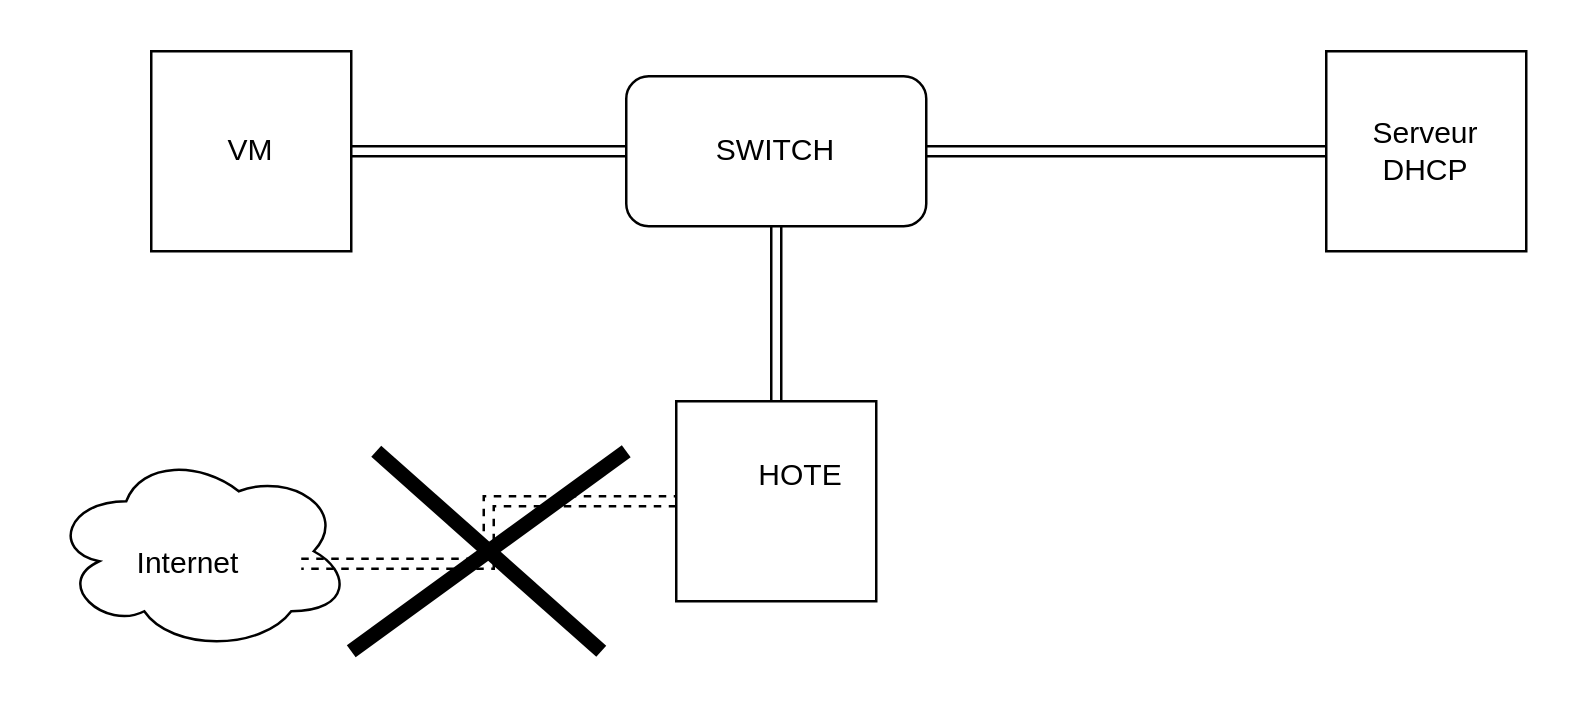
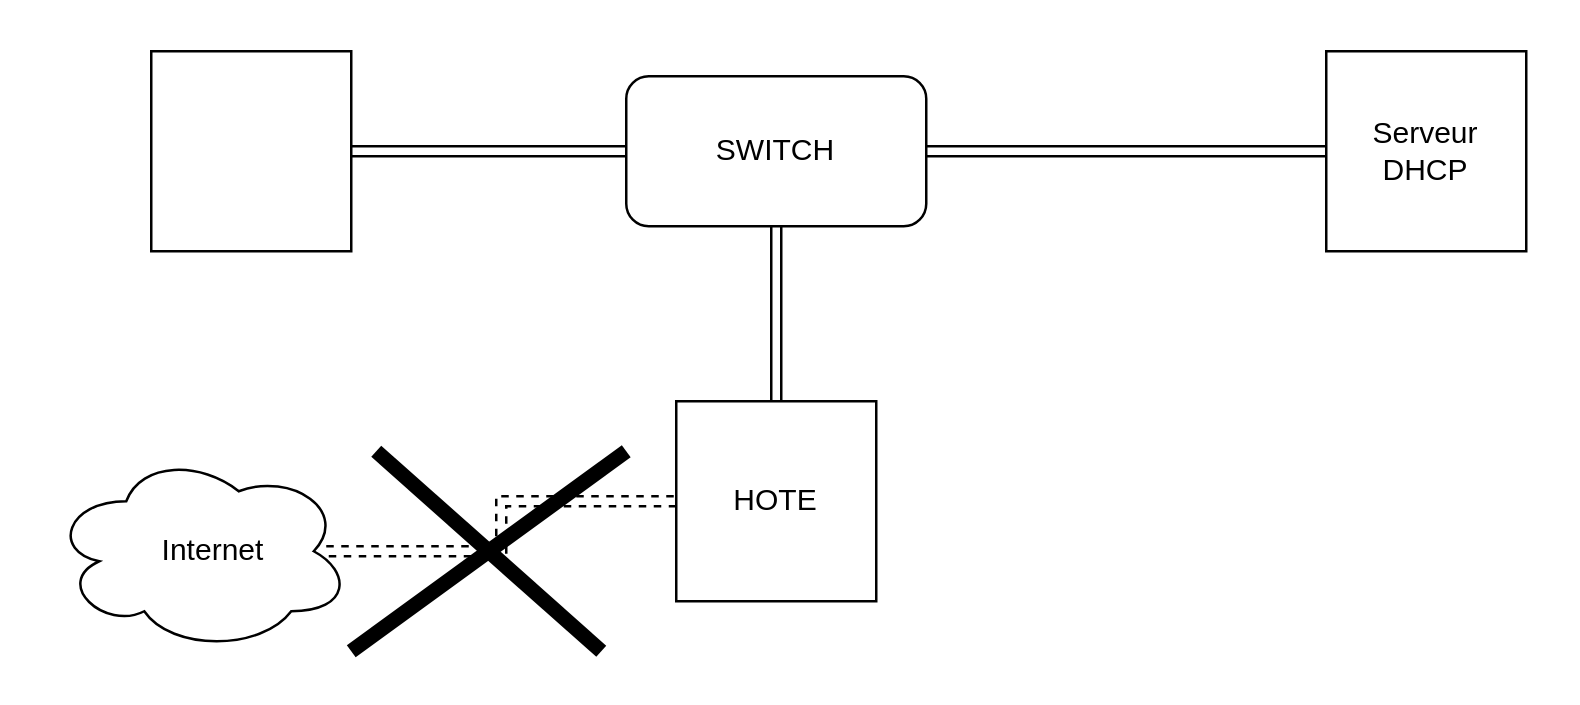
node "VM": removed
node "HOTE": moved (801, 476) -> (776, 501)
node "Internet": moved (189, 564) -> (214, 551)
